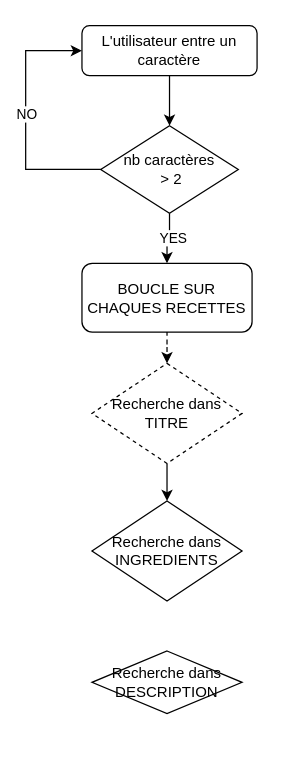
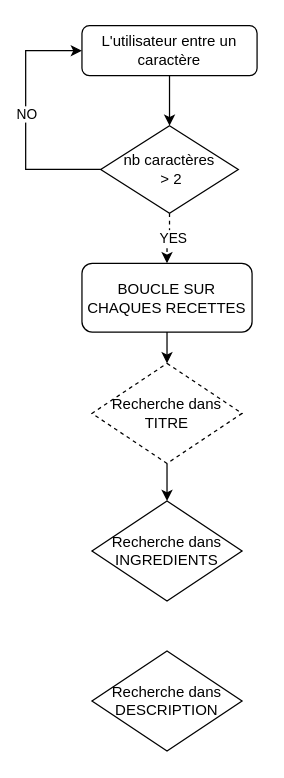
edge "nb caractères > 2" -> "BOUCLE SUR CHAQUES RECETTES": style solid -> dashed
edge "BOUCLE SUR CHAQUES RECETTES" -> "Recherche dans TITRE": style dashed -> solid
node "Recherche dans DESCRIPTION": size 150x63 -> 150x100
